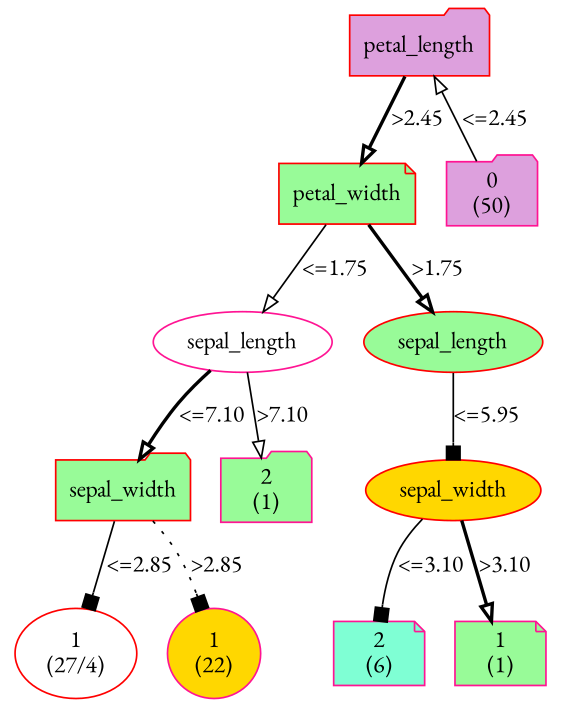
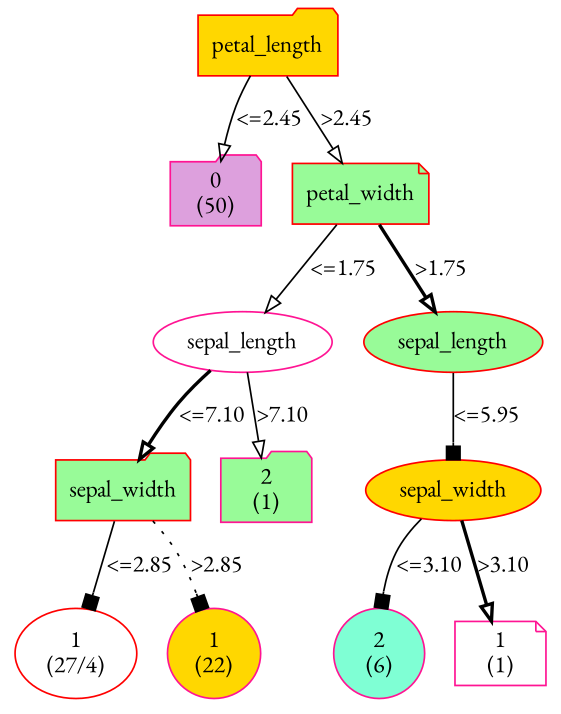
node "petal_length": fillcolor plum -> gold
edge "petal_length" -> "petal_width": style bold -> solid
edge "0 (50)" -> "petal_length": reversed
node "2 (6)": shape note -> ellipse
node "1 (1)": fillcolor palegreen -> white
